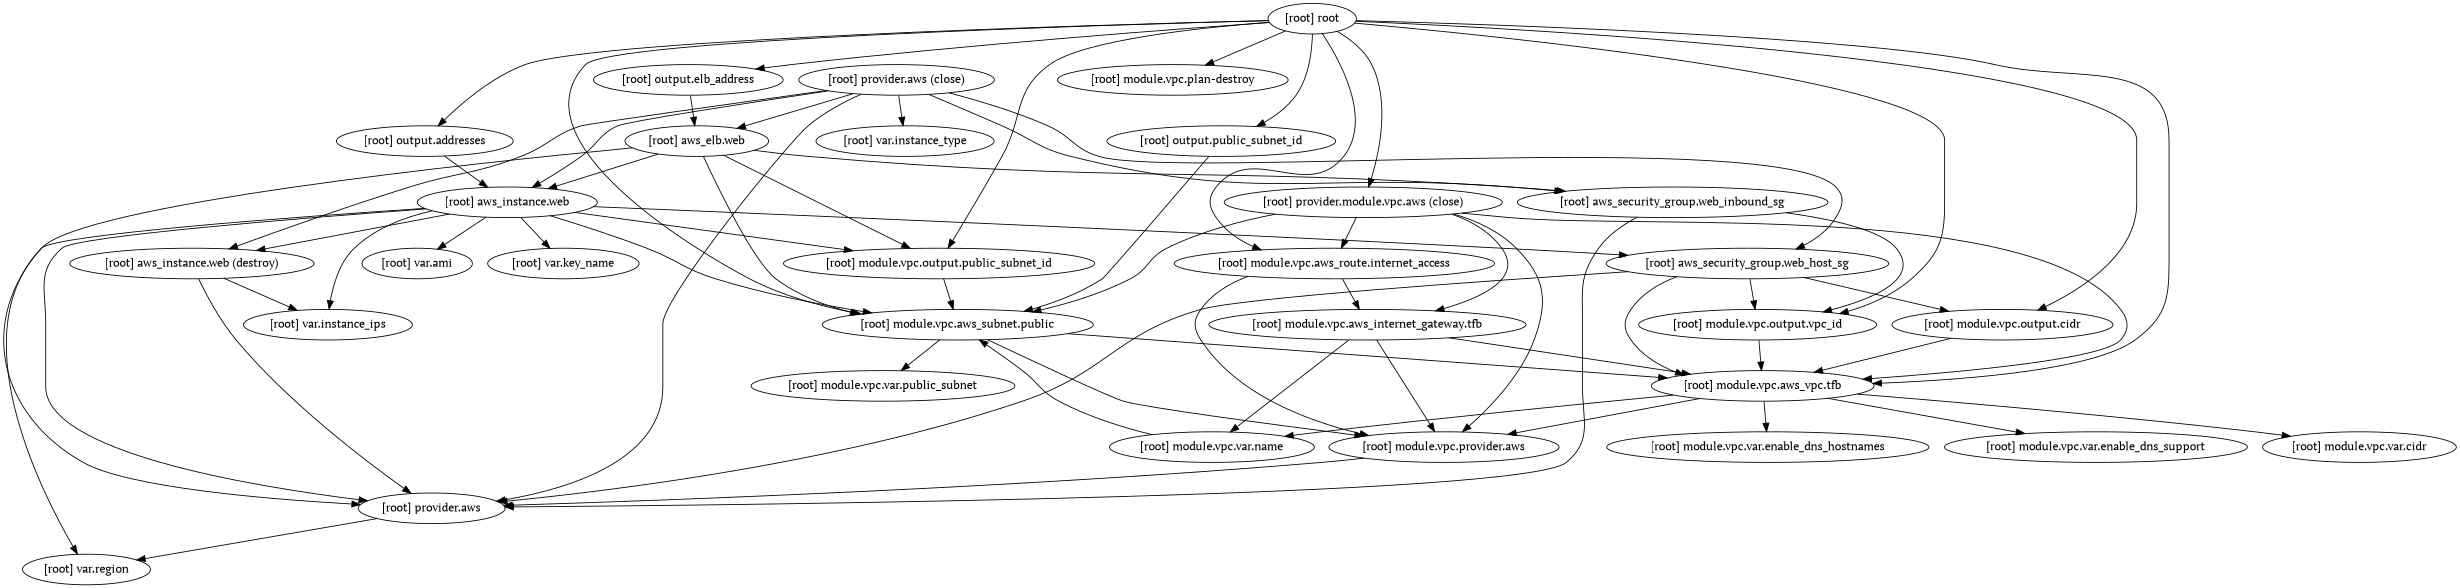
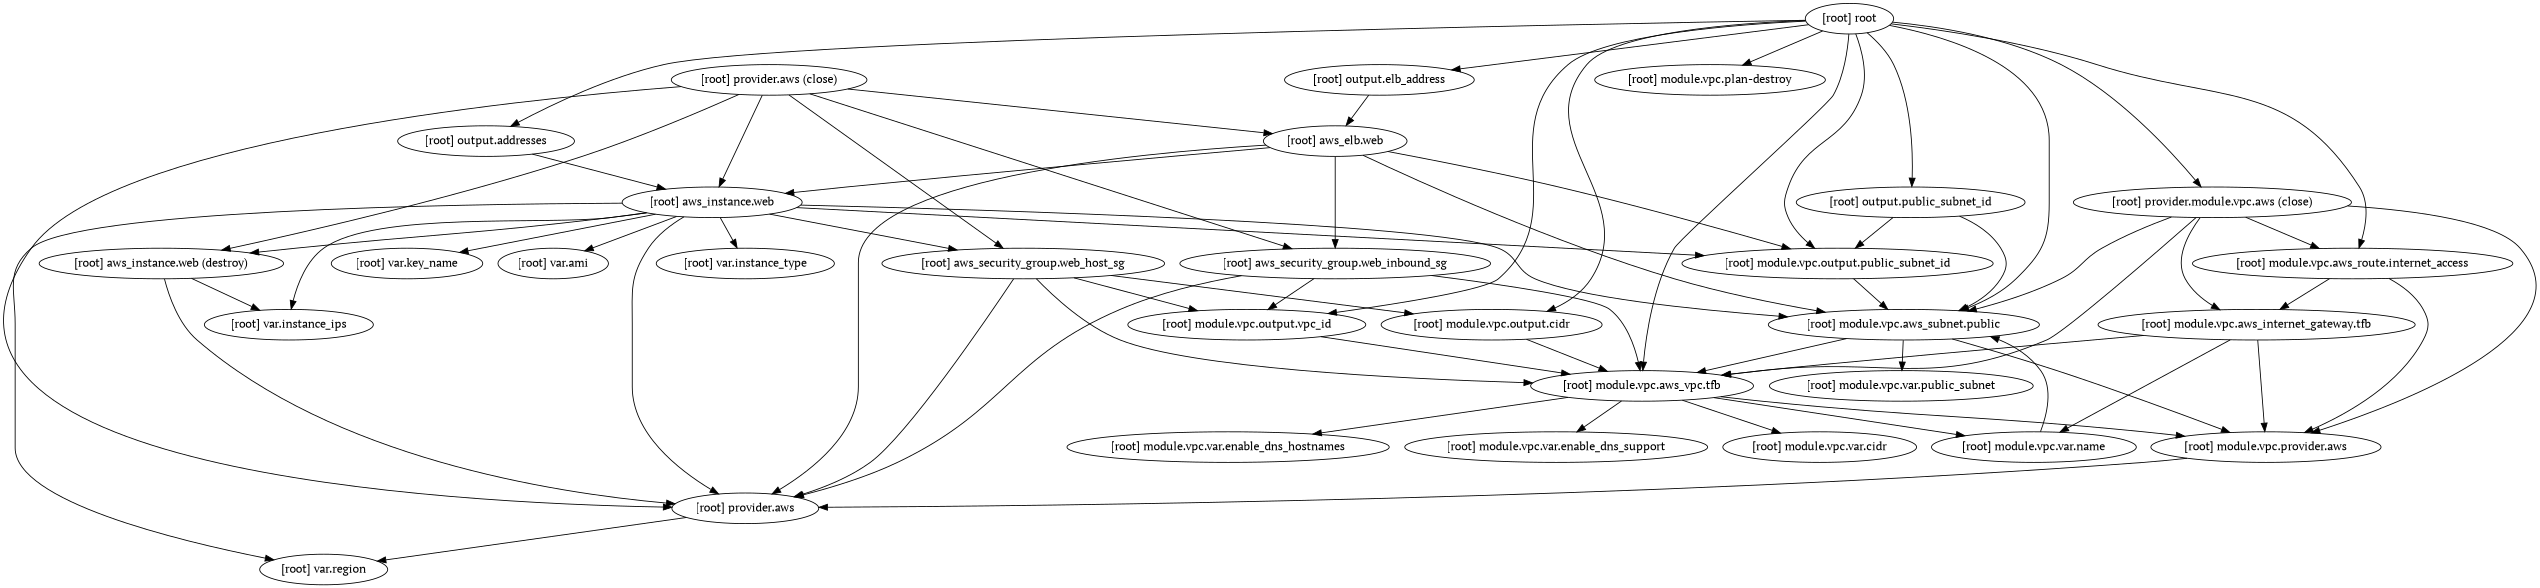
edge "[root] provider.aws (close)" -> "[root] var.instance_type": now "[root] aws_instance.web" -> "[root] var.instance_type"
edge "[root] output.public_subnet_id" -> "[root] module.vpc.output.public_subnet_id": added
edge "[root] aws_security_group.web_inbound_sg" -> "[root] module.vpc.aws_vpc.tfb": added
